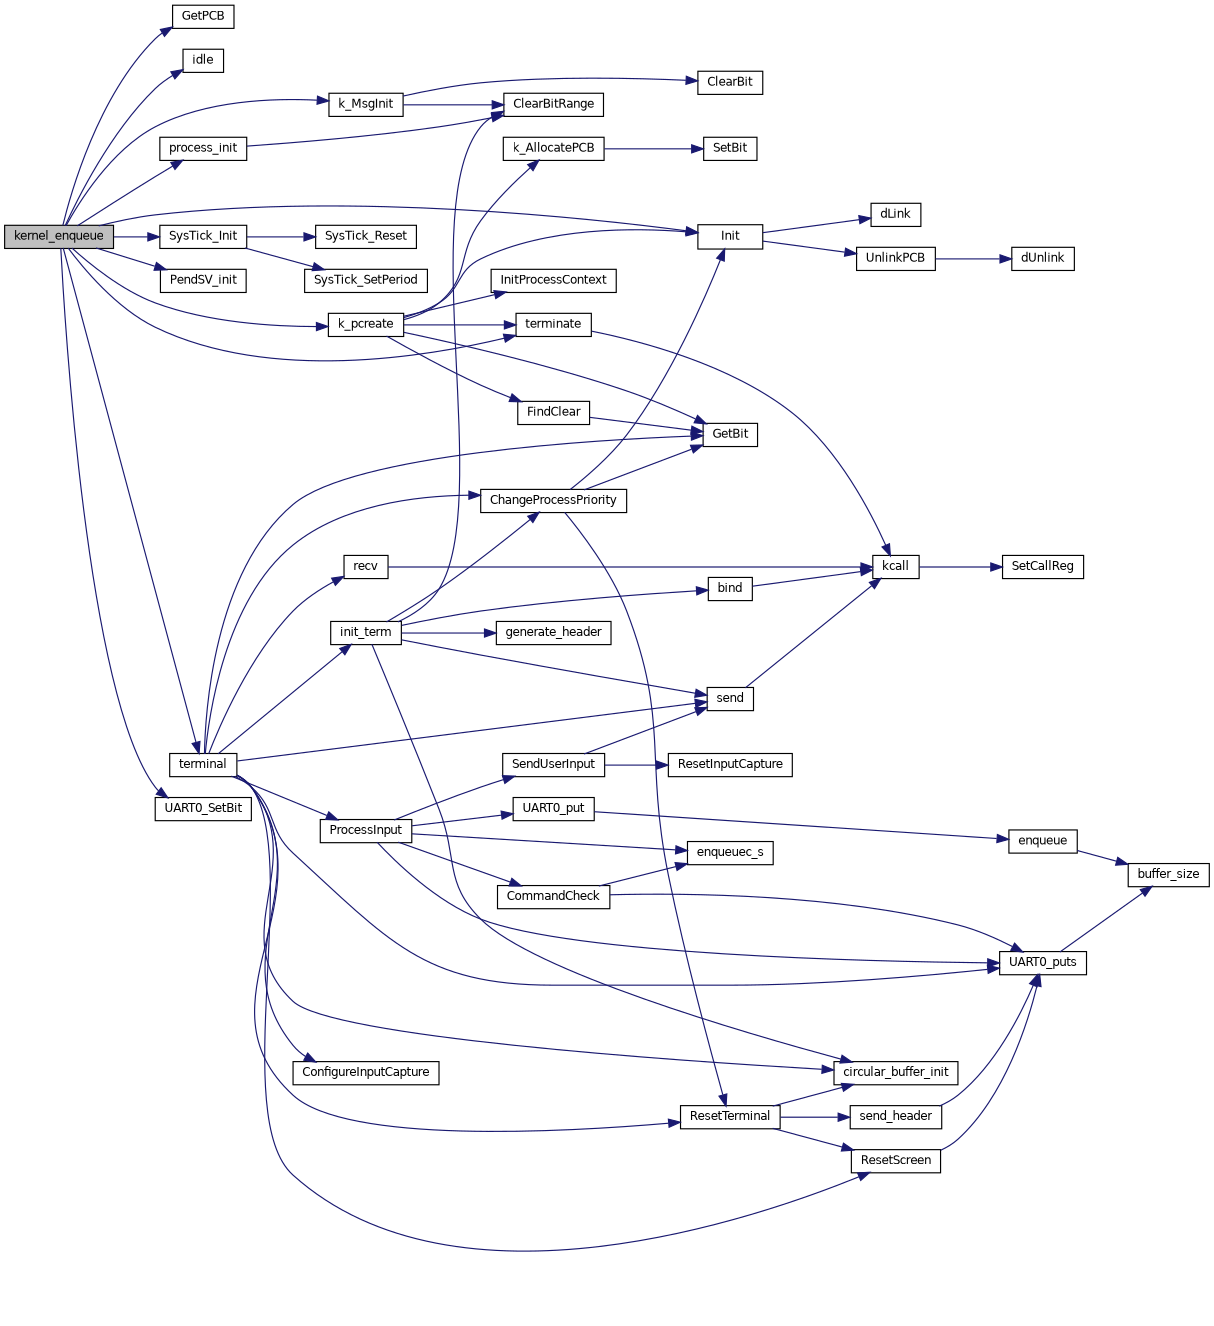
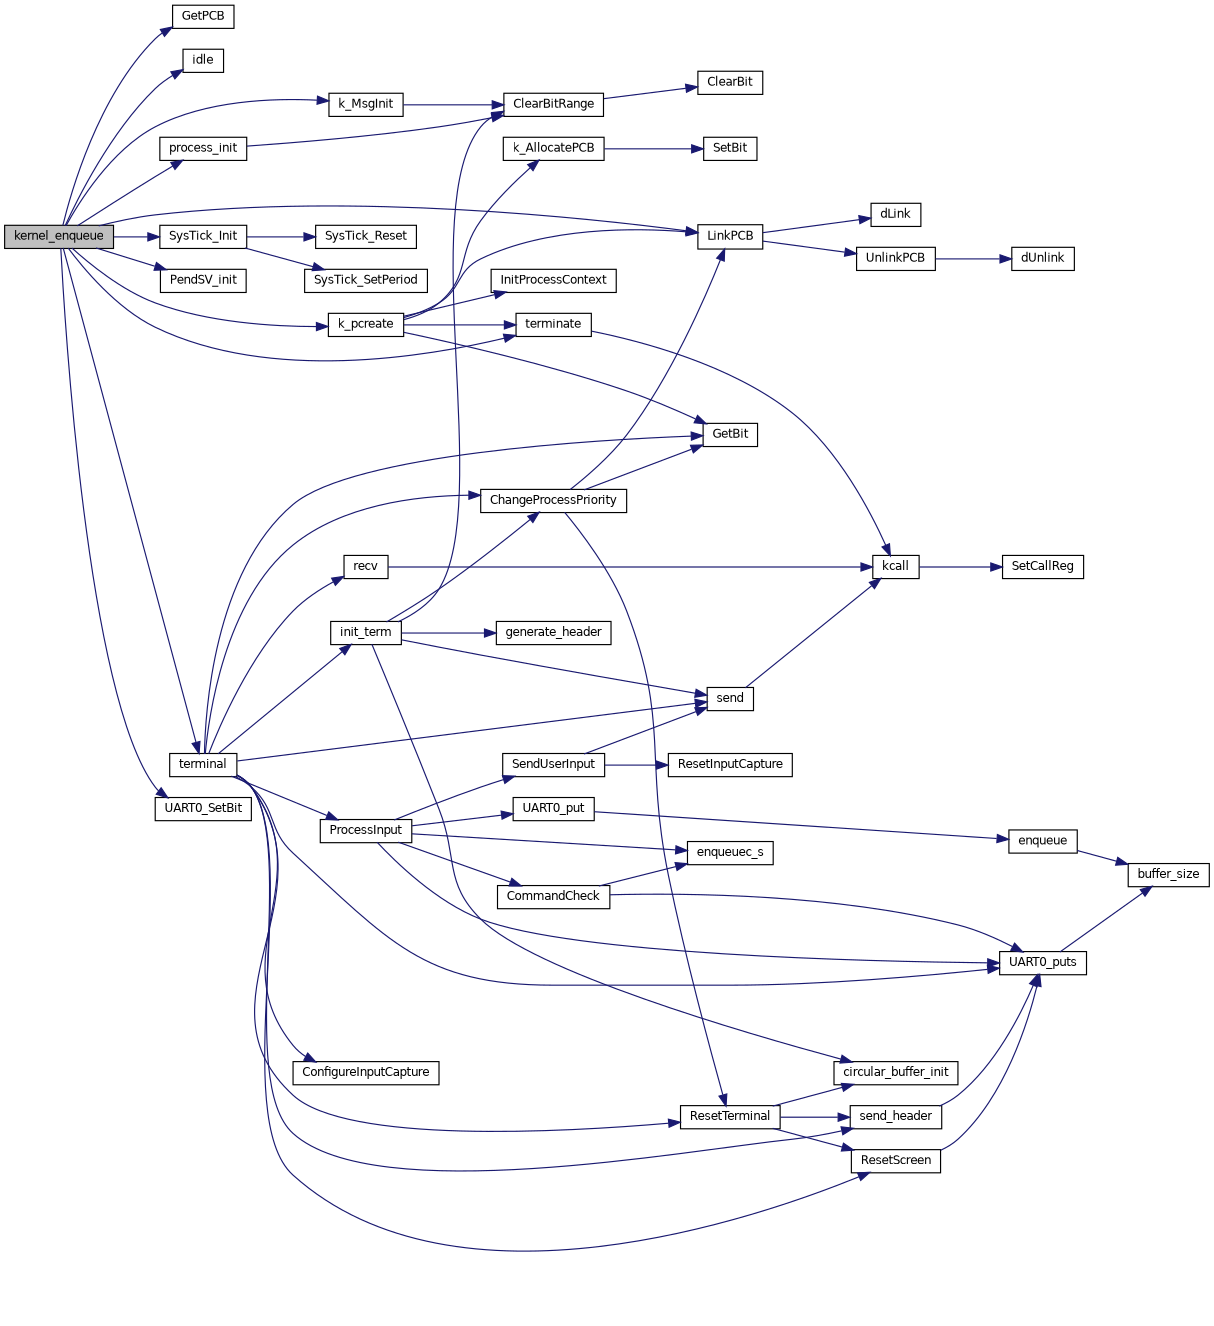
edge "k_MsgInit" -> "ClearBit": now "ClearBitRange" -> "ClearBit"
node "Init": label "Init" -> "LinkPCB"
node "FindClear": removed
node "bind": removed
edge "terminal" -> "circular_buffer_init": now "terminal" -> "send_header"
